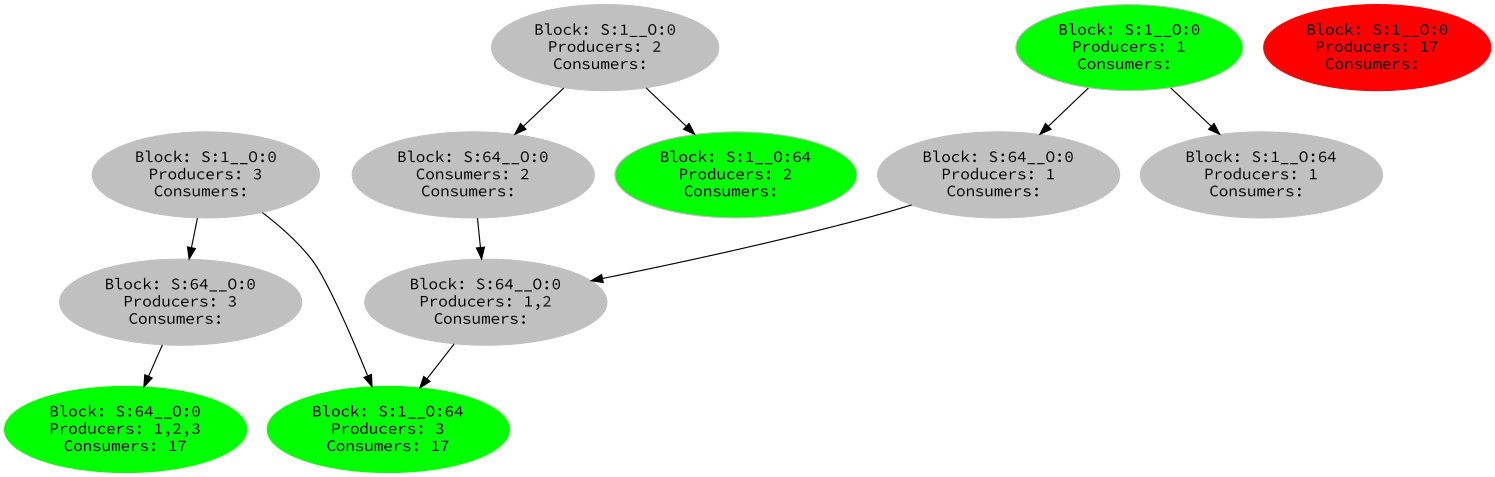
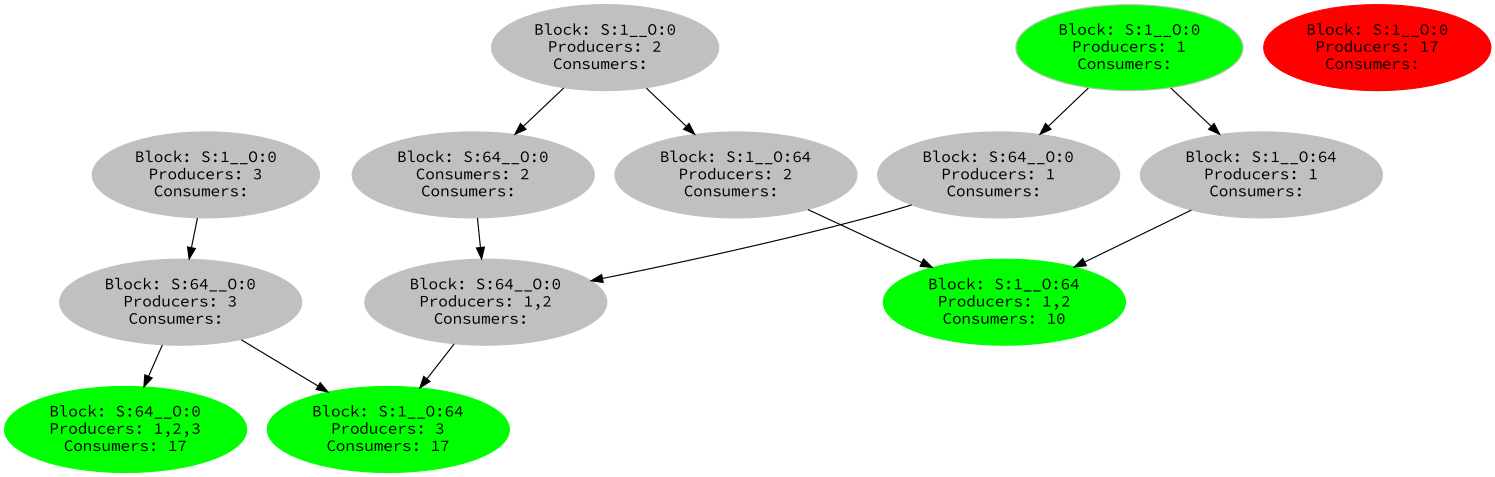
node "Block: S:1__O:64 Producers: 2 Consumers:": fillcolor green -> grey
edge "Block: S:1__O:0 Producers: 3 Consumers:" -> "Block: S:1__O:64 Producers: 3 Consumers: 17": now "Block: S:64__O:0 Producers: 3 Consumers:" -> "Block: S:1__O:64 Producers: 3 Consumers: 17"
node "Block: S:1__O:64 Producers: 1,2 Consumers: 10": added
